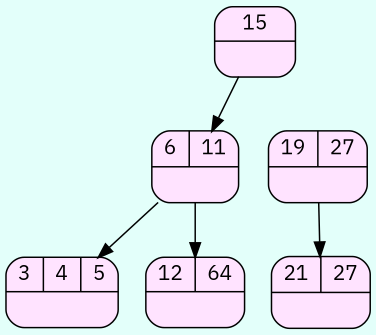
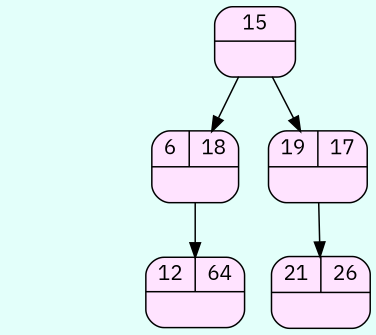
edge "15" -> "19": added
node "6": text "11" -> "18"
node "19": text "27" -> "17"
node "21": text "27" -> "26"
node "3": removed
